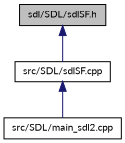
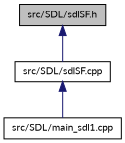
node "sdl/SDL/sdlSF.h": label "sdl/SDL/sdlSF.h" -> "src/SDL/sdlSF.h"
node "src/SDL/main_sdl2.cpp": label "src/SDL/main_sdl2.cpp" -> "src/SDL/main_sdl1.cpp"
